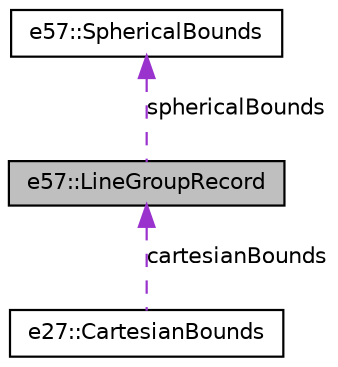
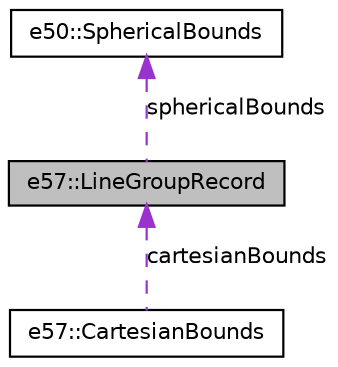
node "e57::SphericalBounds": label "e57::SphericalBounds" -> "e50::SphericalBounds"
node "e27::CartesianBounds": label "e27::CartesianBounds" -> "e57::CartesianBounds"
